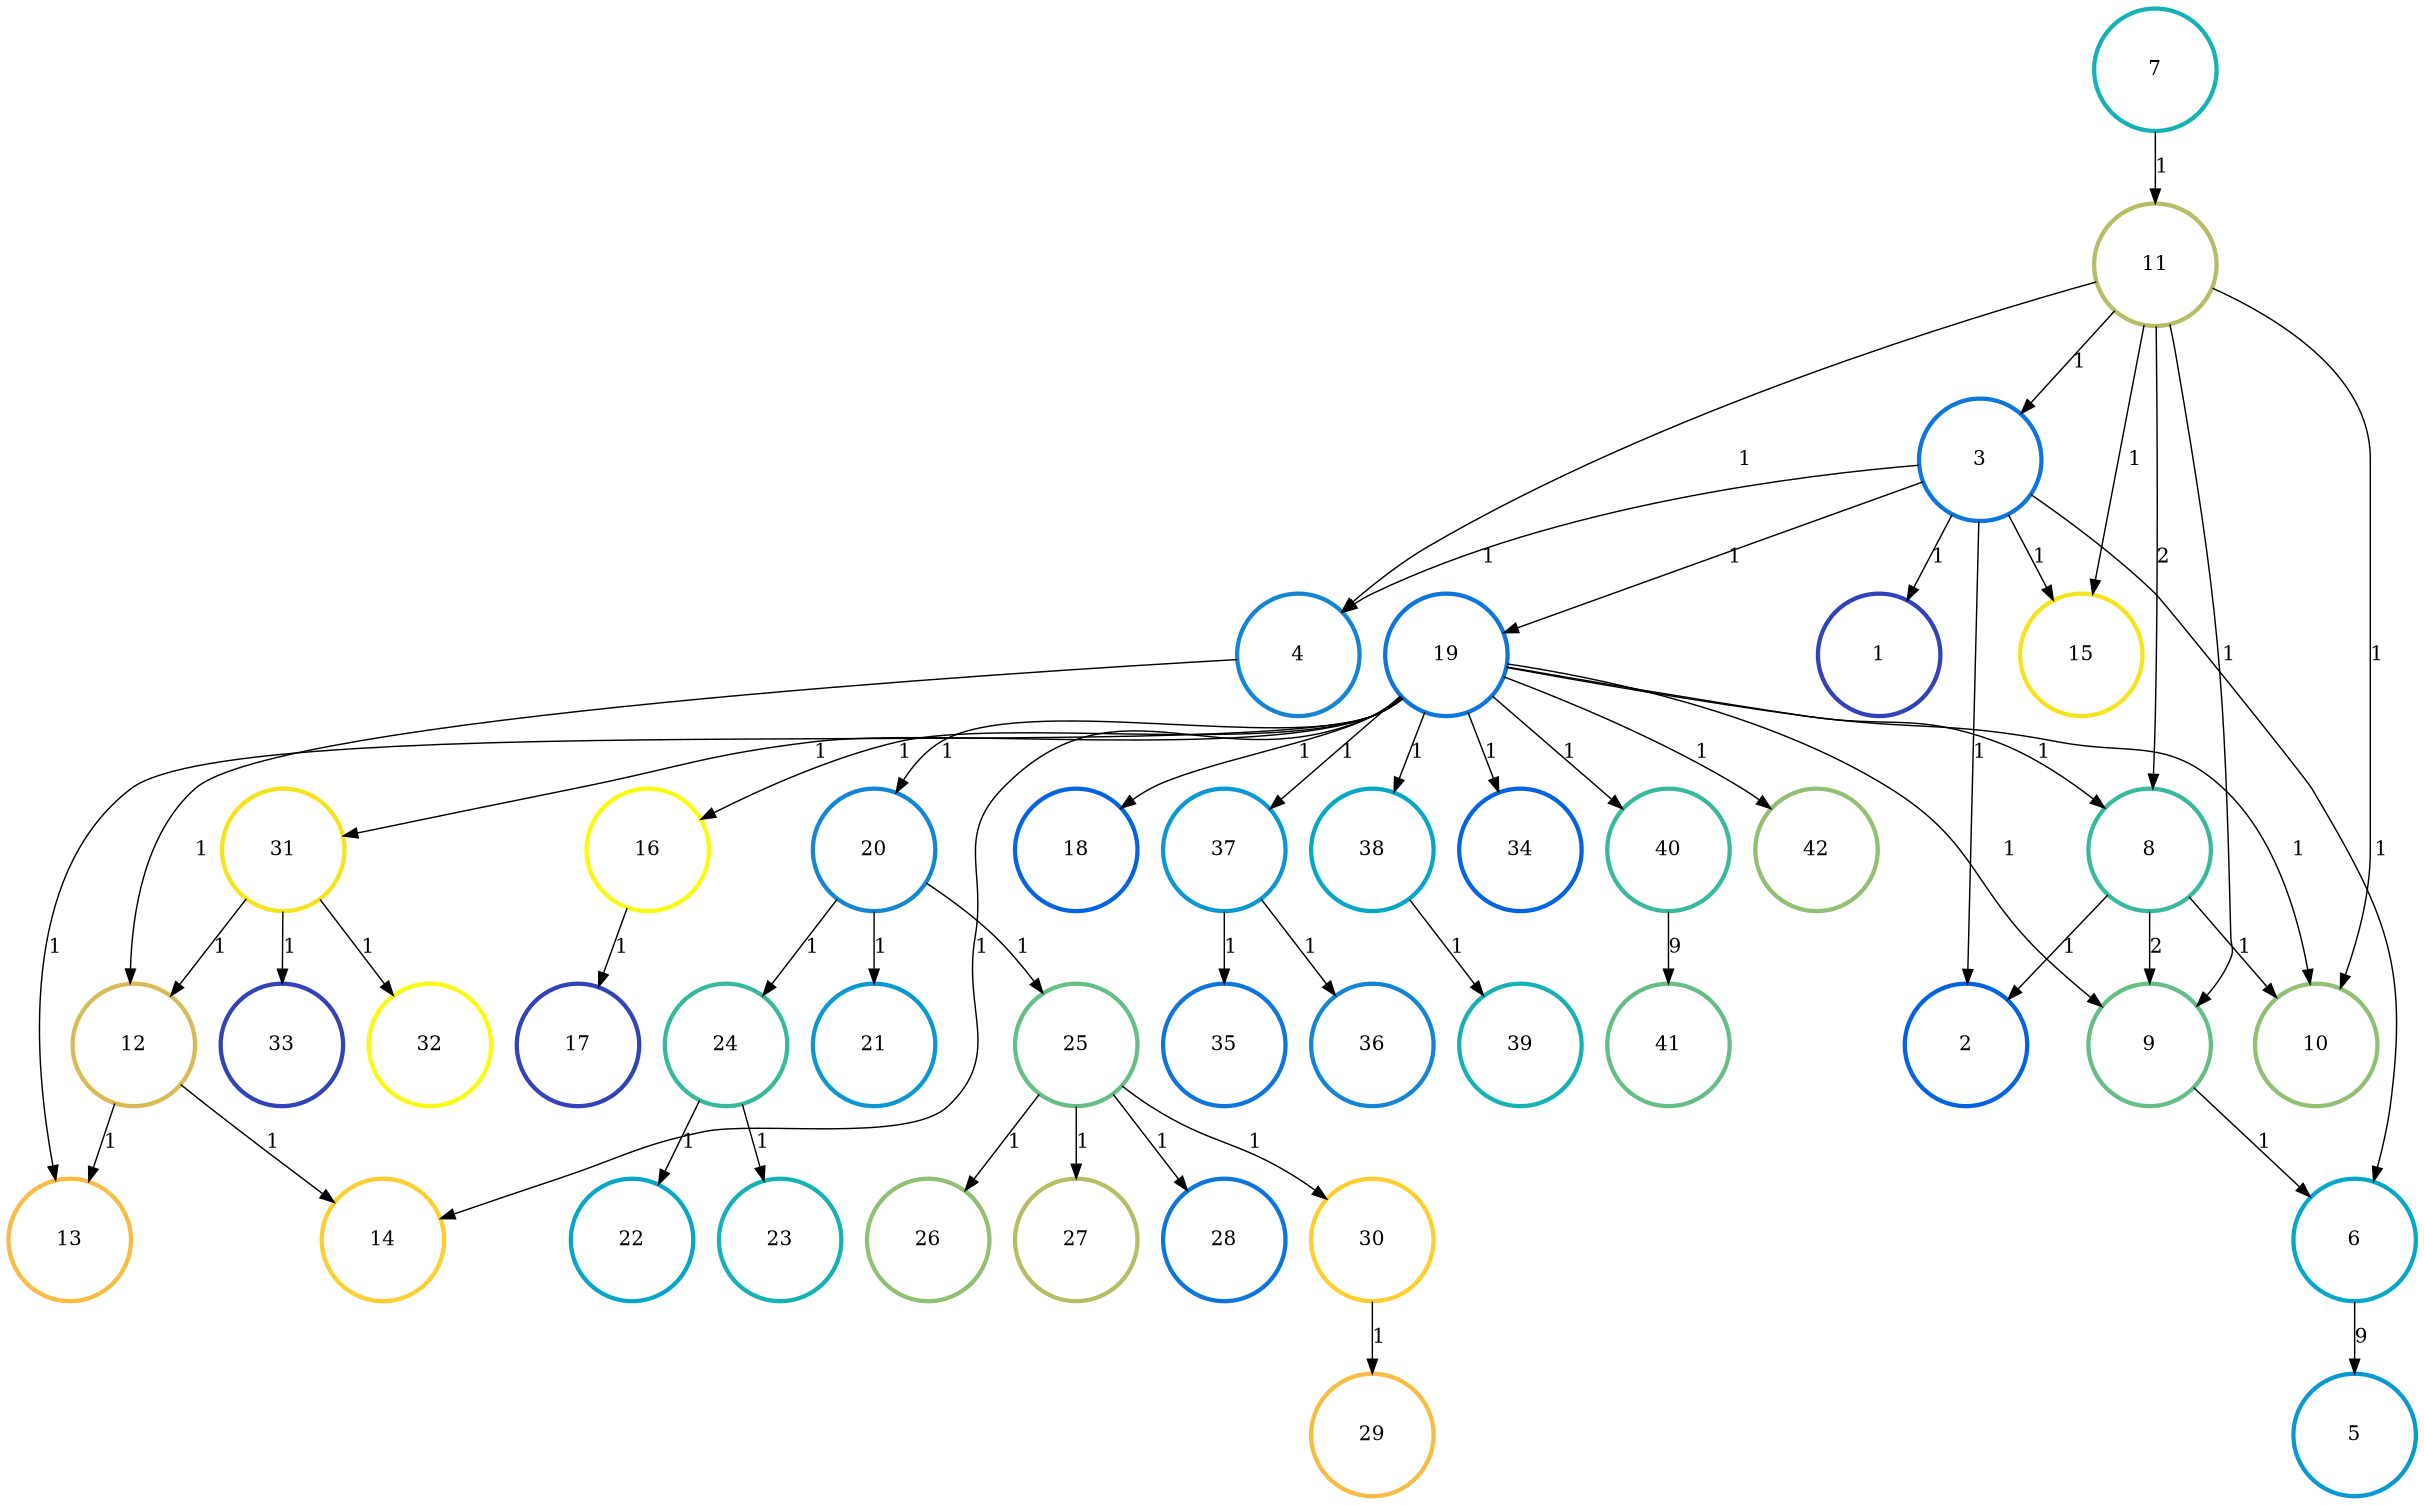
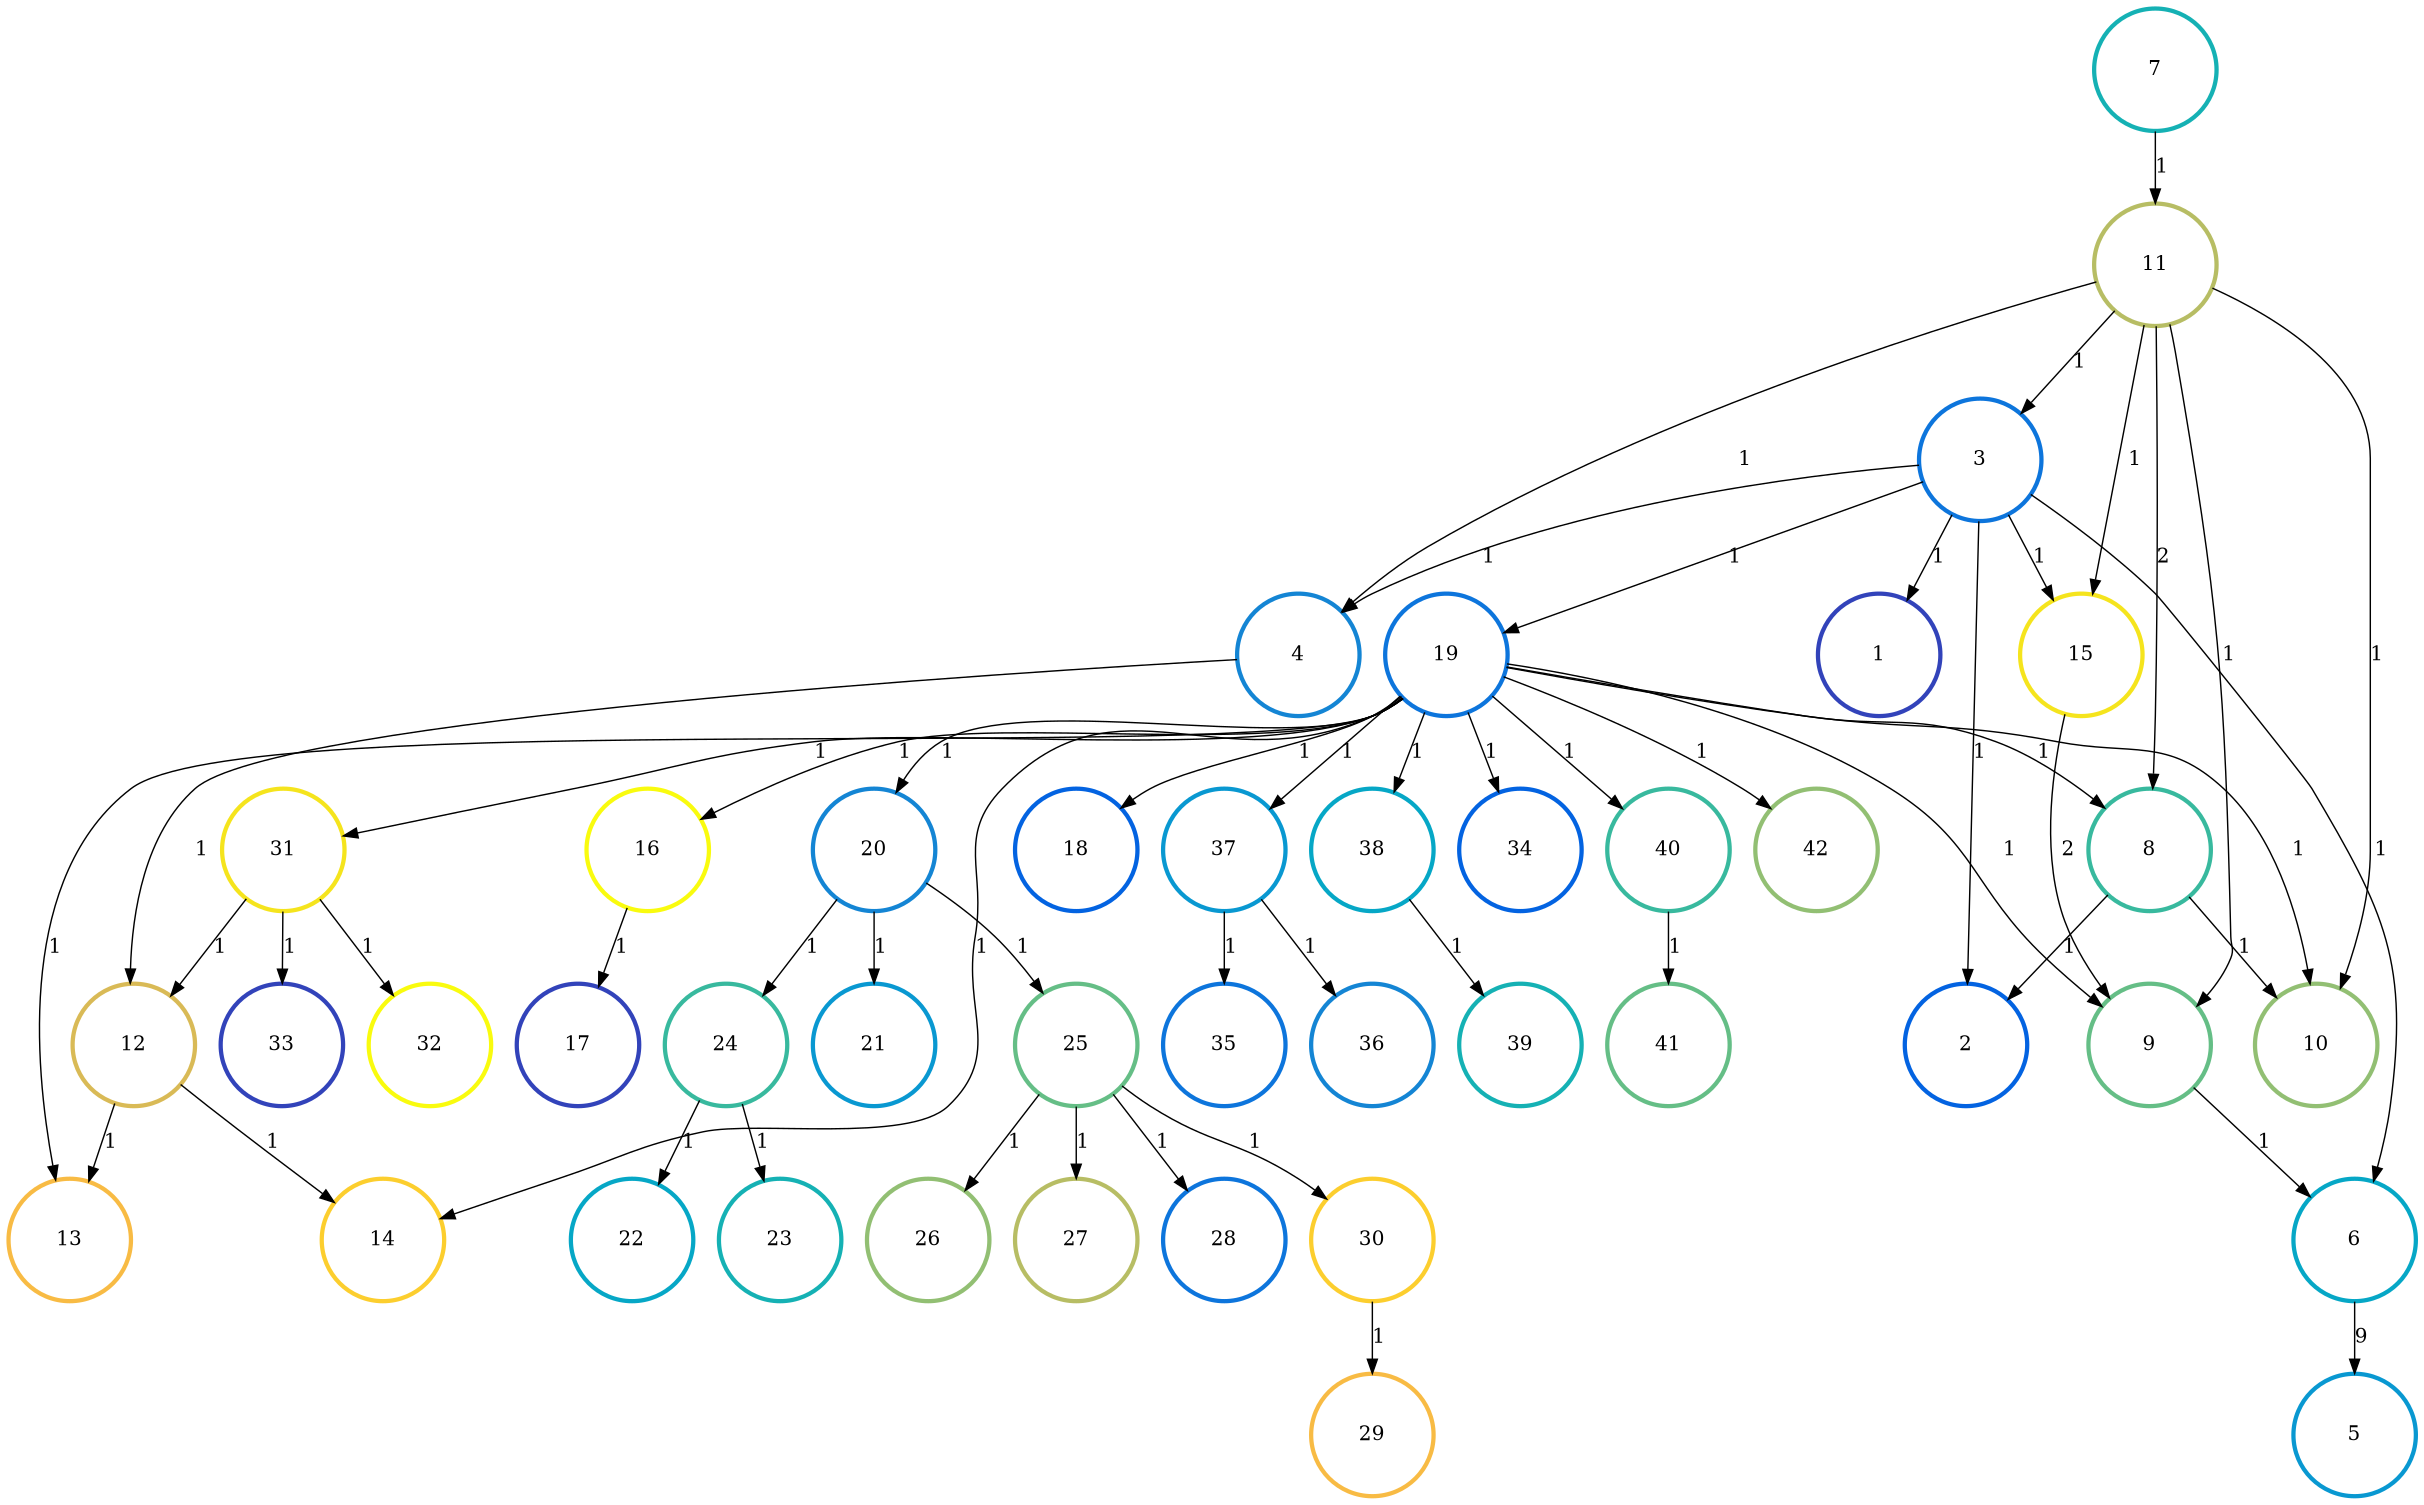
edge "8" -> "9": now "15" -> "9"
edge "40" -> "41": label "9" -> "1"
